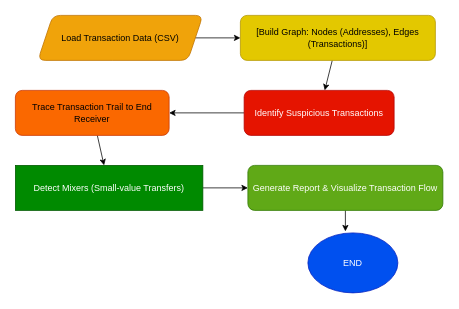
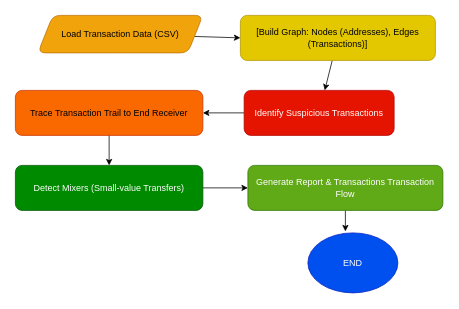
node "Load Transaction Data (CSV)": size 165x45 -> 165x38
node "Trace Transaction Trail to End Receiver": size 154x45 -> 188x45
node "Detect Mixers (Small-value Transfers)": shape rectangle -> rounded rectangle
node "Generate Report & Visualize Transaction Flow": label "Generate Report & Visualize Transaction Flow" -> "Generate Report & Transactions Transaction Flow"
